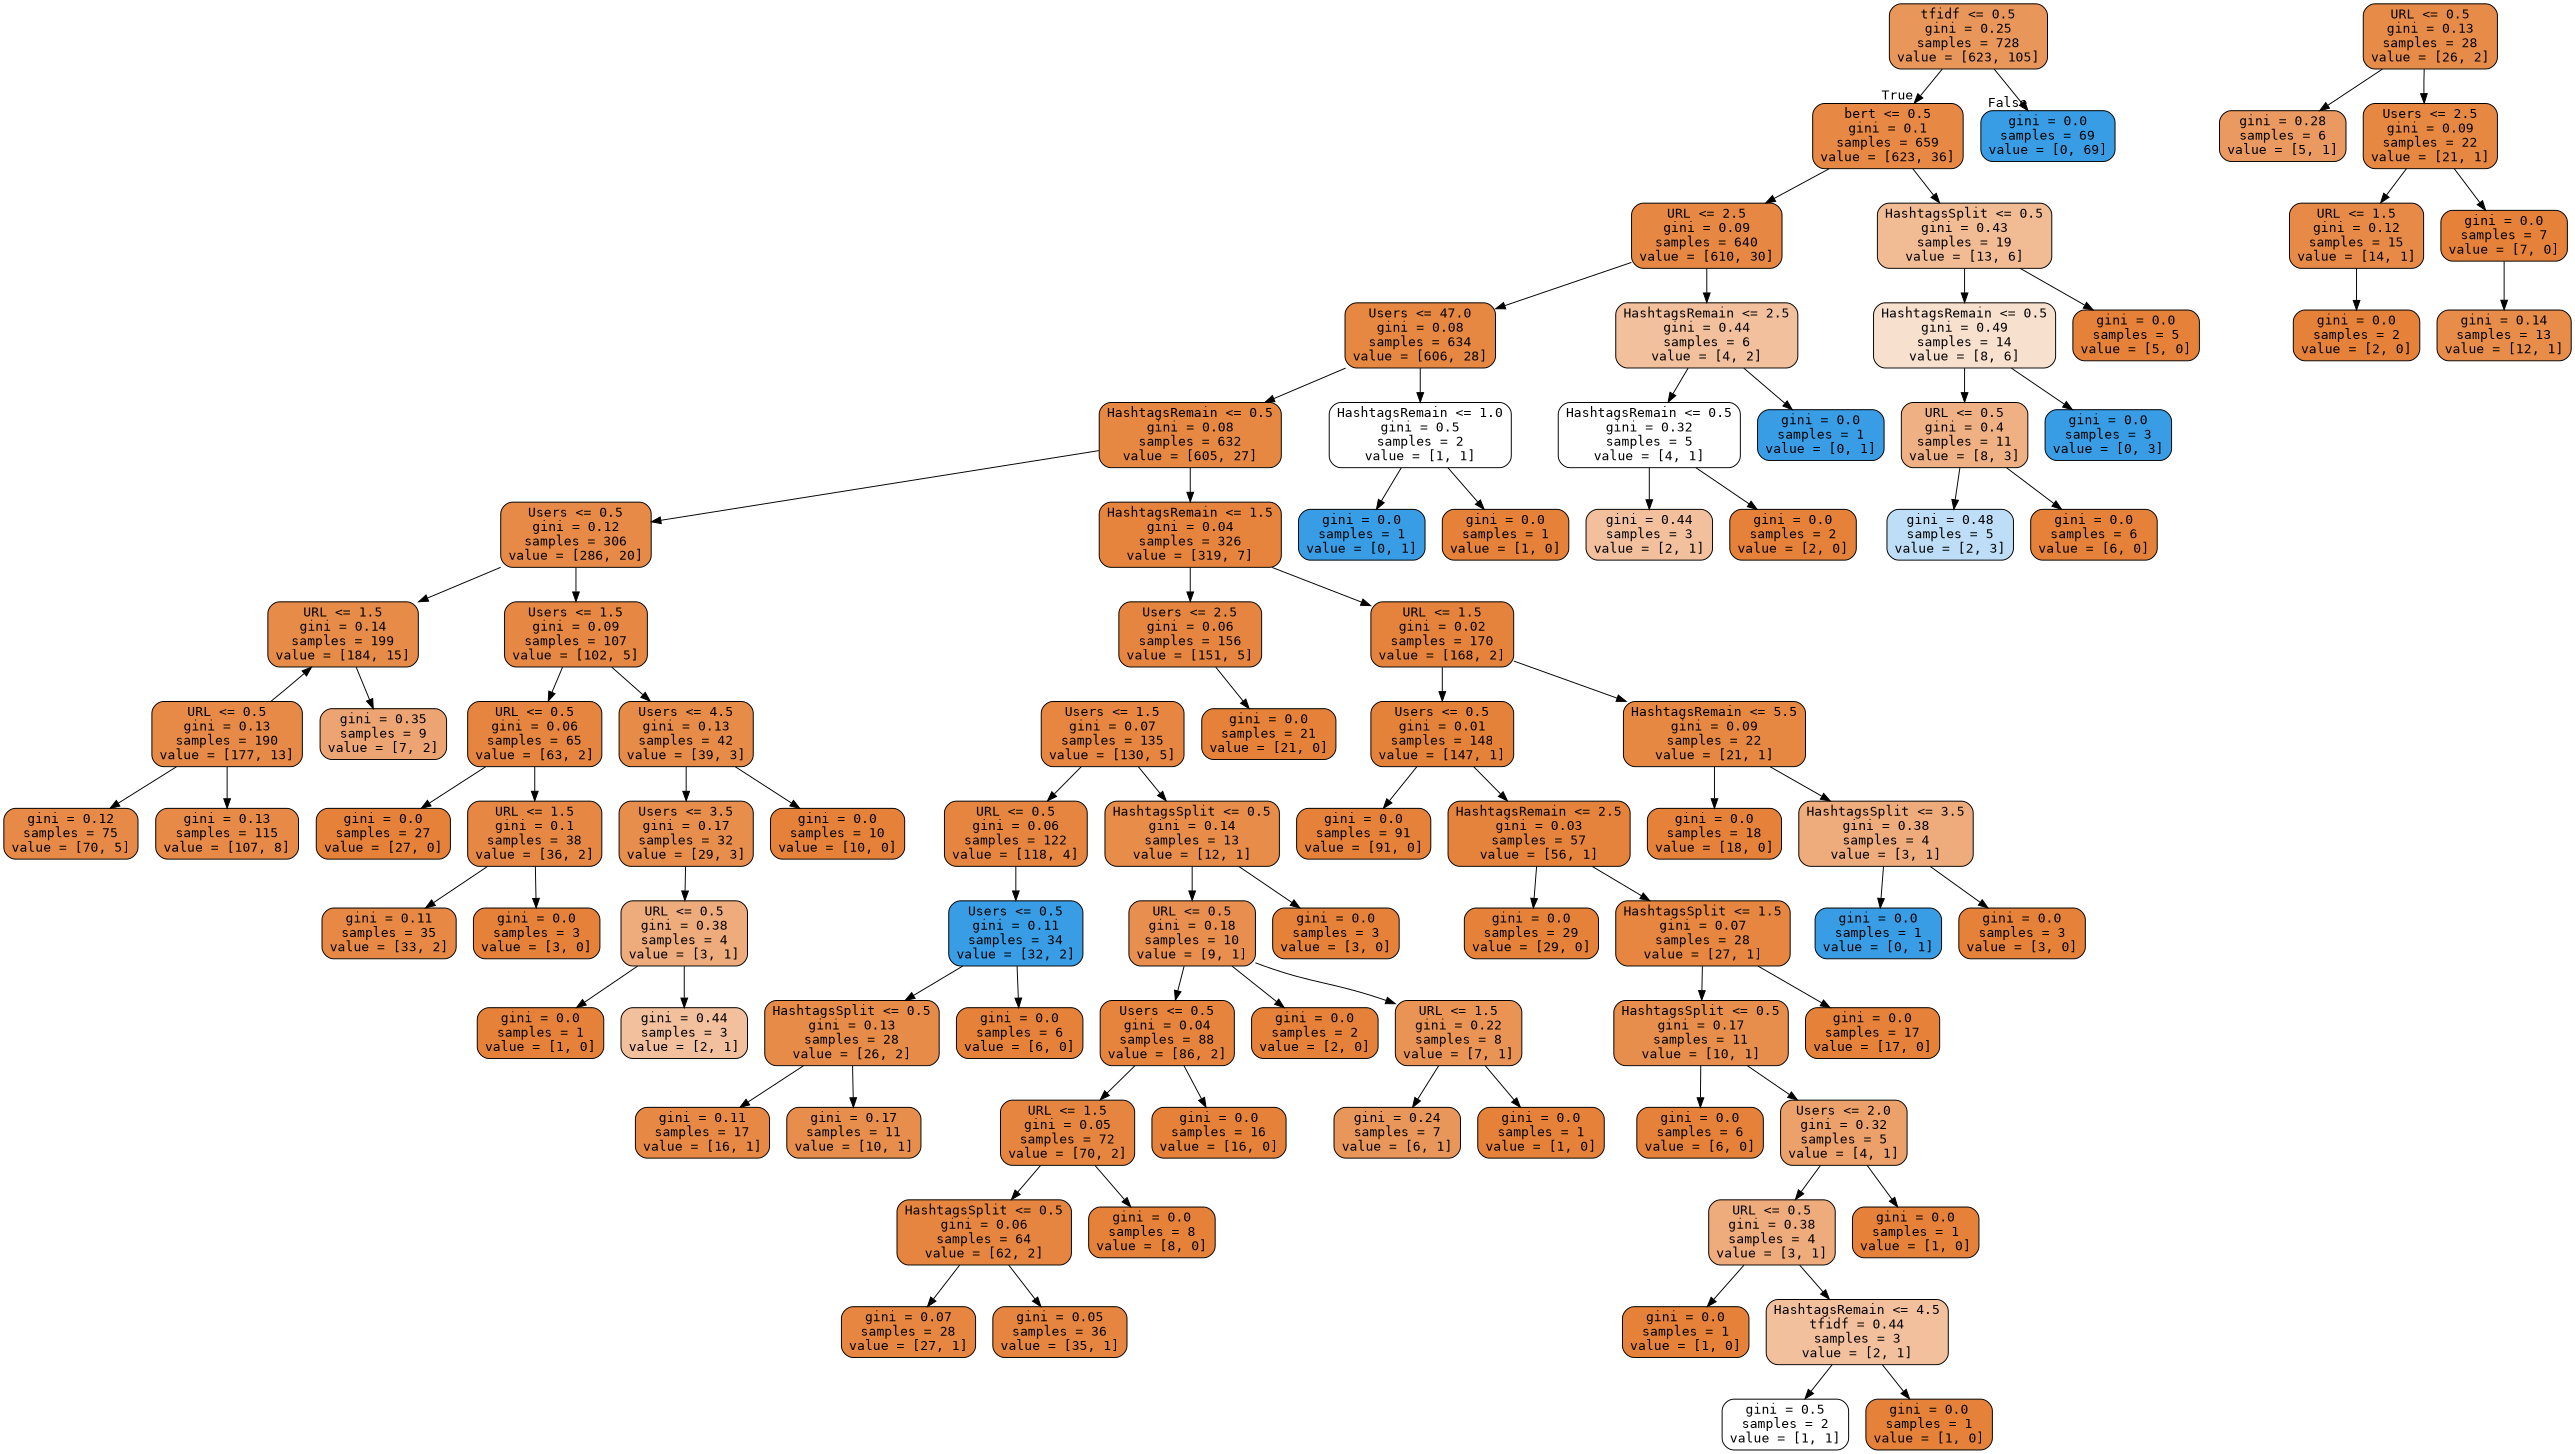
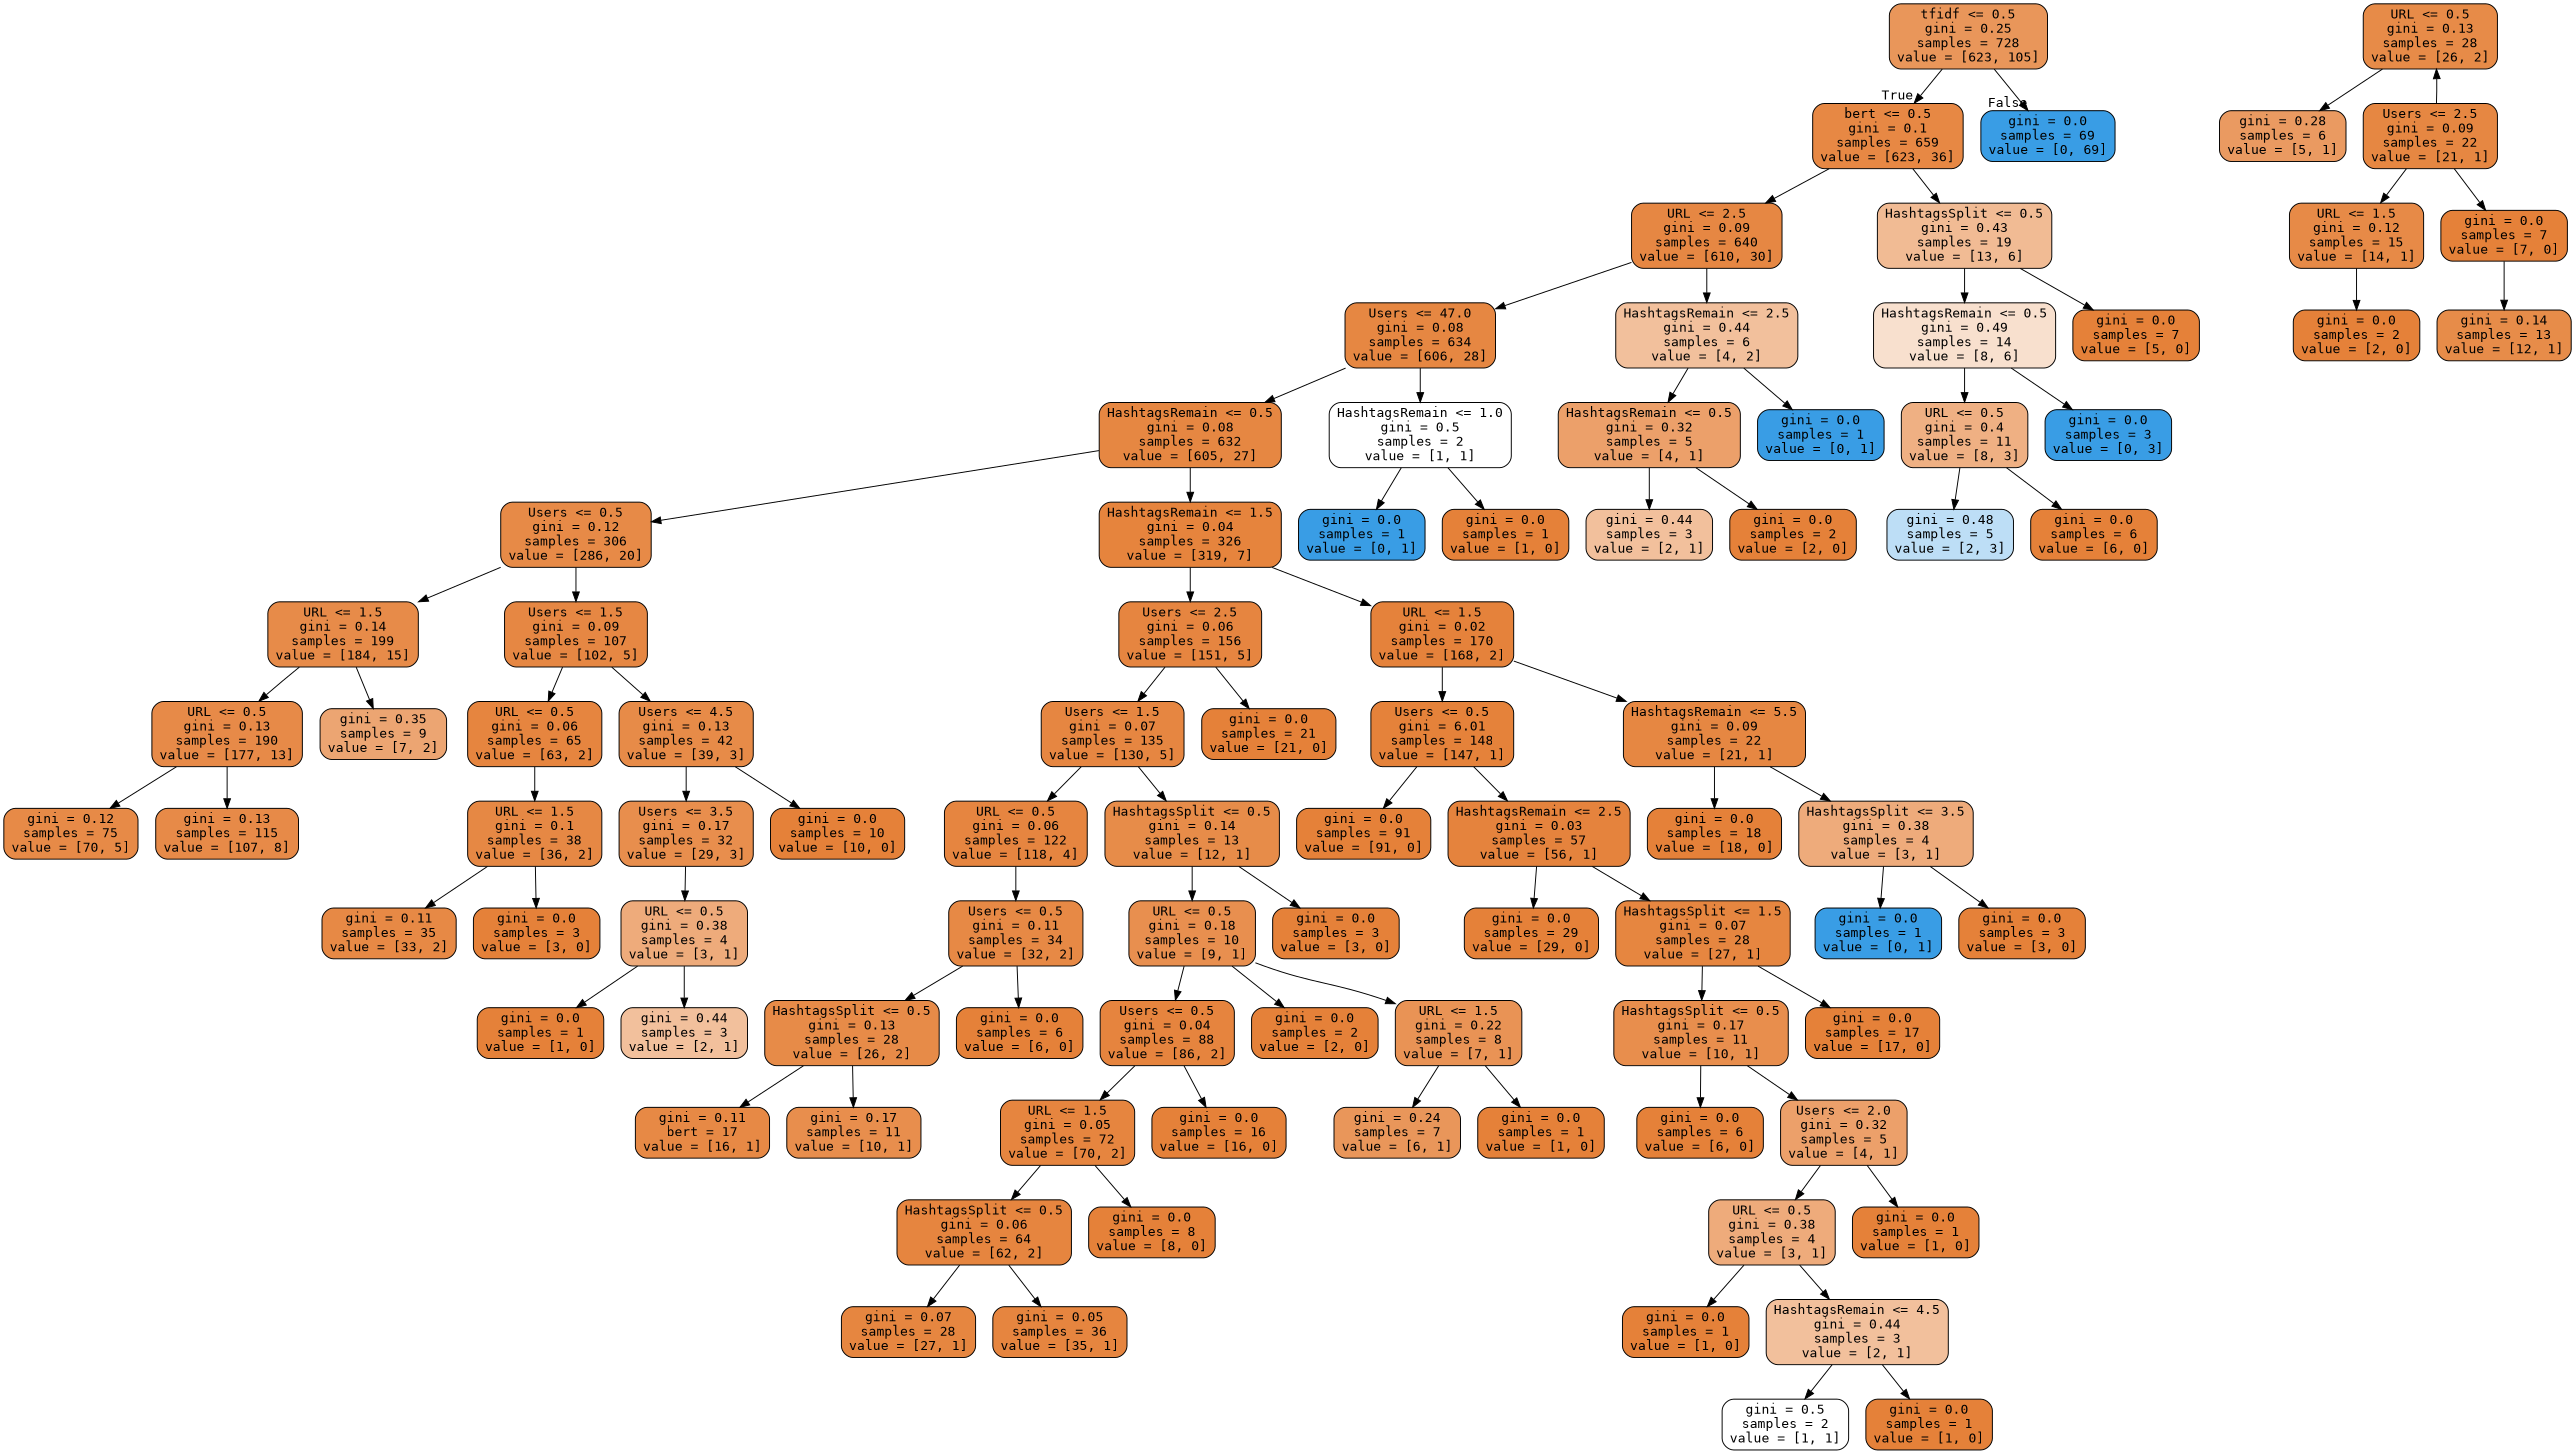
edge "URL <= 0.5 gini = 0.13 samples = 28 value = [26, 2]" -> "Users <= 2.5 gini = 0.09 samples = 22 value = [21, 1]": reversed
node "gini = 0.0 samples = 5 value = [5, 0]": label "gini = 0.0 samples = 5 value = [5, 0]" -> "gini = 0.0 samples = 7 value = [5, 0]"
node "HashtagsRemain <= 0.5 gini = 0.32 samples = 5 value = [4, 1]": fillcolor #ffffff -> #eca06a
edge "Users <= 2.5 gini = 0.06 samples = 156 value = [151, 5]" -> "Users <= 1.5 gini = 0.07 samples = 135 value = [130, 5]": added
edge "URL <= 0.5 gini = 0.13 samples = 190 value = [177, 13]" -> "URL <= 1.5 gini = 0.14 samples = 199 value = [184, 15]": reversed
node "Users <= 0.5 gini = 0.01 samples = 148 value = [147, 1]": label "Users <= 0.5 gini = 0.01 samples = 148 value = [147, 1]" -> "Users <= 0.5 gini = 6.01 samples = 148 value = [147, 1]"
node "gini = 0.0 samples = 27 value = [27, 0]": removed
node "Users <= 0.5 gini = 0.11 samples = 34 value = [32, 2]": fillcolor #399de5 -> #e78945
node "gini = 0.11 samples = 17 value = [16, 1]": label "gini = 0.11 samples = 17 value = [16, 1]" -> "gini = 0.11 bert = 17 value = [16, 1]"
node "HashtagsRemain <= 4.5 tfidf = 0.44 samples = 3 value = [2, 1]": label "HashtagsRemain <= 4.5 tfidf = 0.44 samples = 3 value = [2, 1]" -> "HashtagsRemain <= 4.5 gini = 0.44 samples = 3 value = [2, 1]"
